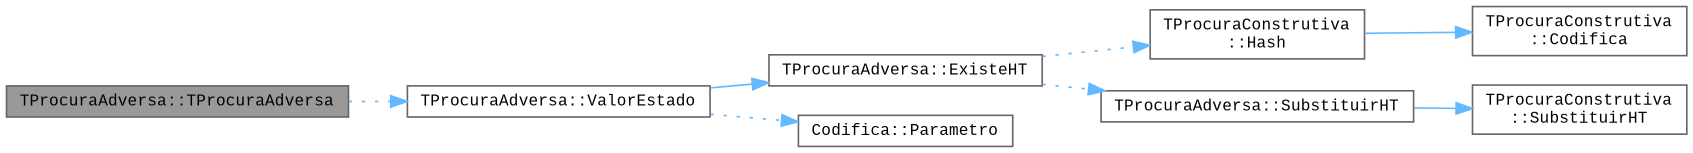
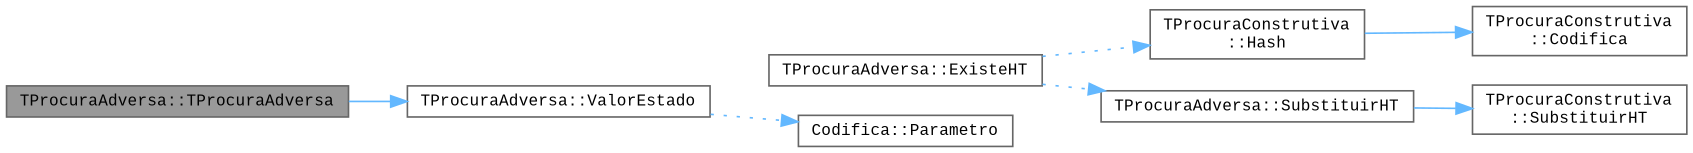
edge "TProcuraAdversa::ValorEstado" -> "TProcuraAdversa::ExisteHT": removed
edge "TProcuraAdversa::TProcuraAdversa" -> "TProcuraAdversa::ValorEstado": style dotted -> solid
